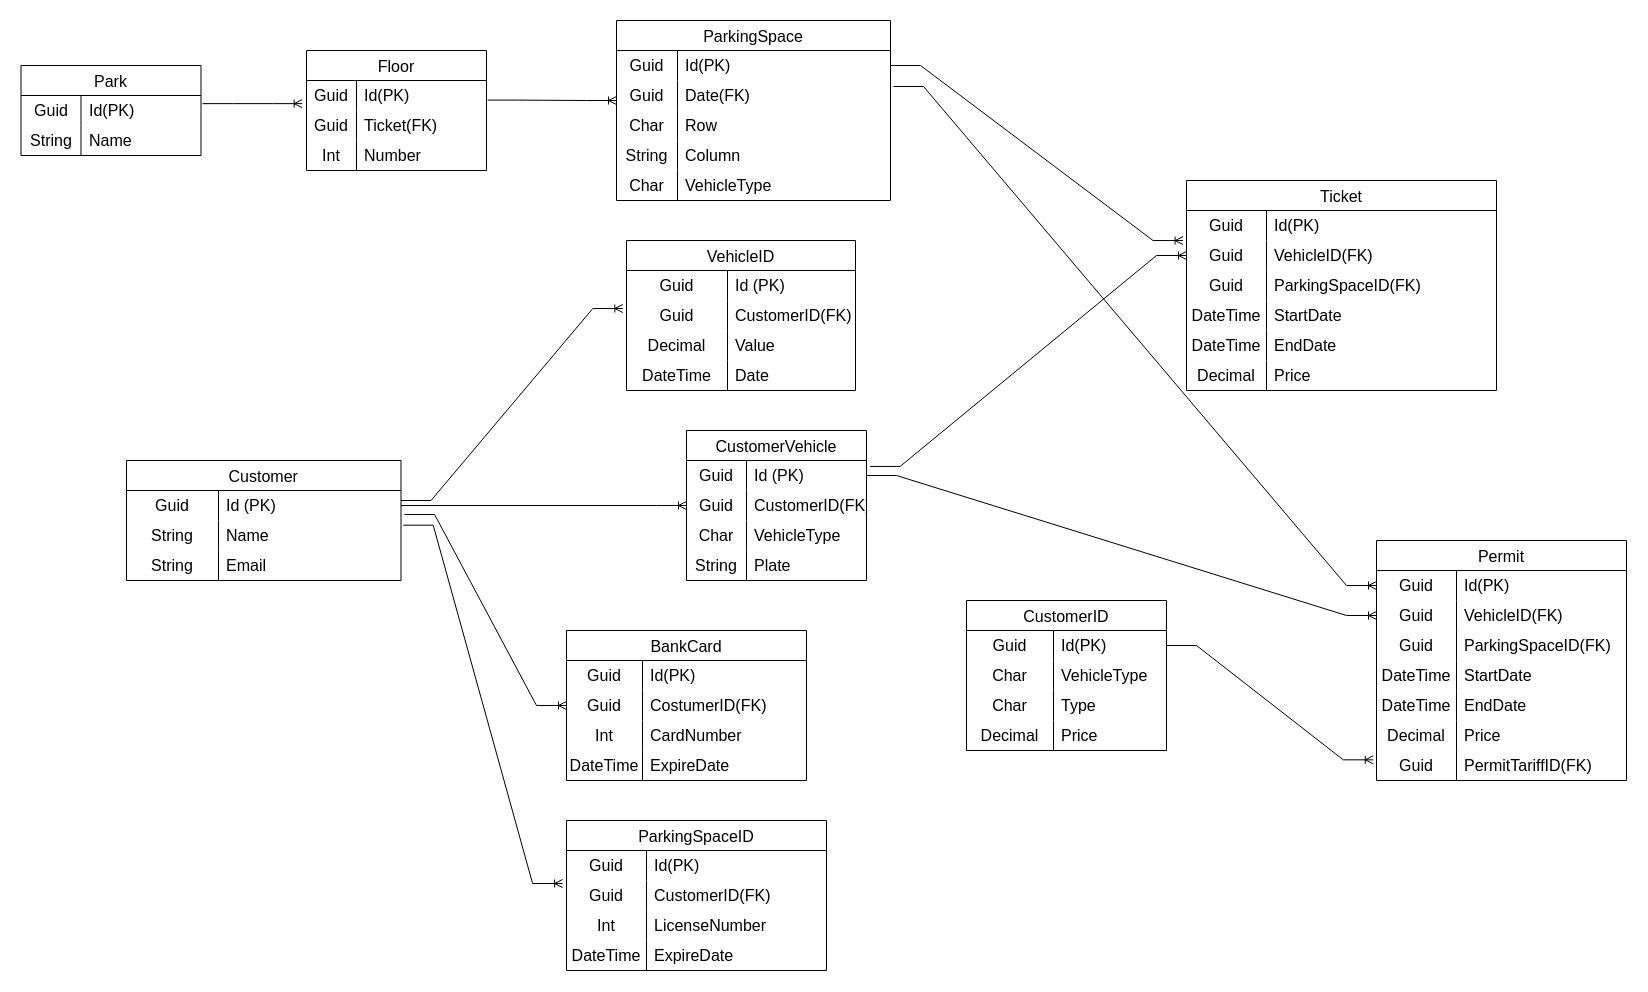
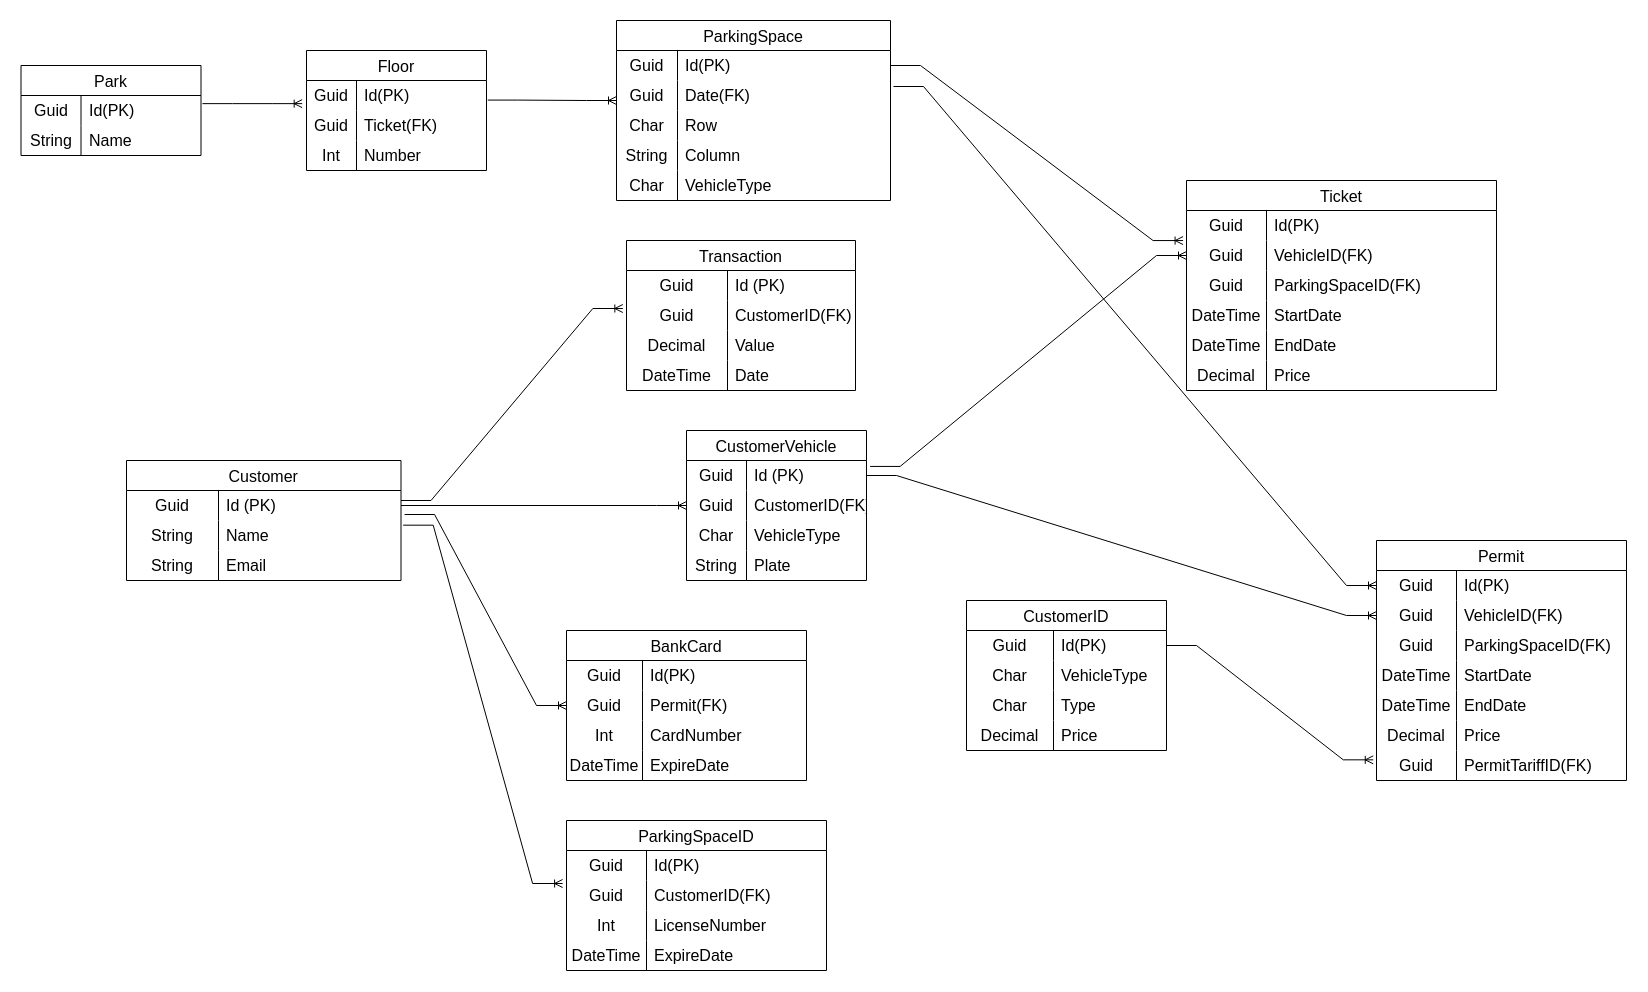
node "VehicleID": label "VehicleID" -> "Transaction"
node "CostumerID(FK)": label "CostumerID(FK)" -> "Permit(FK)"
